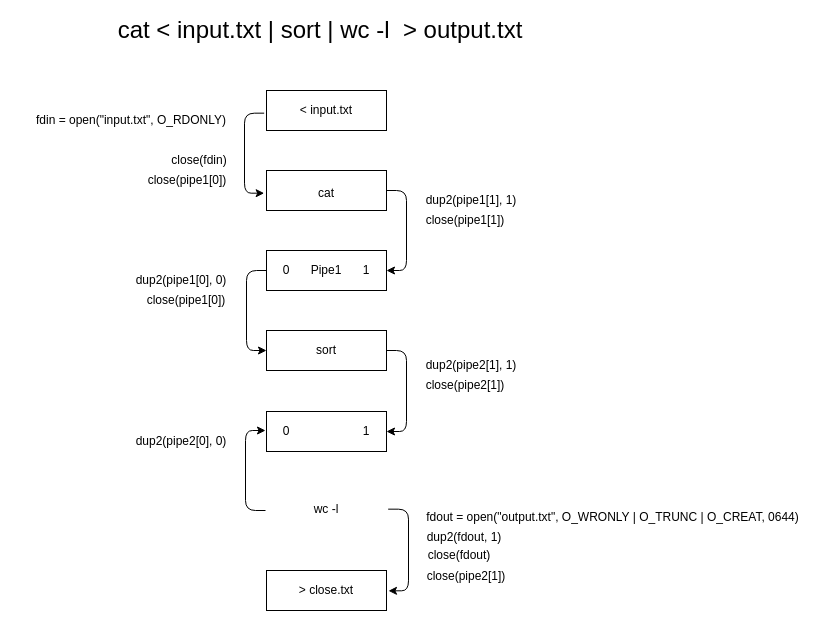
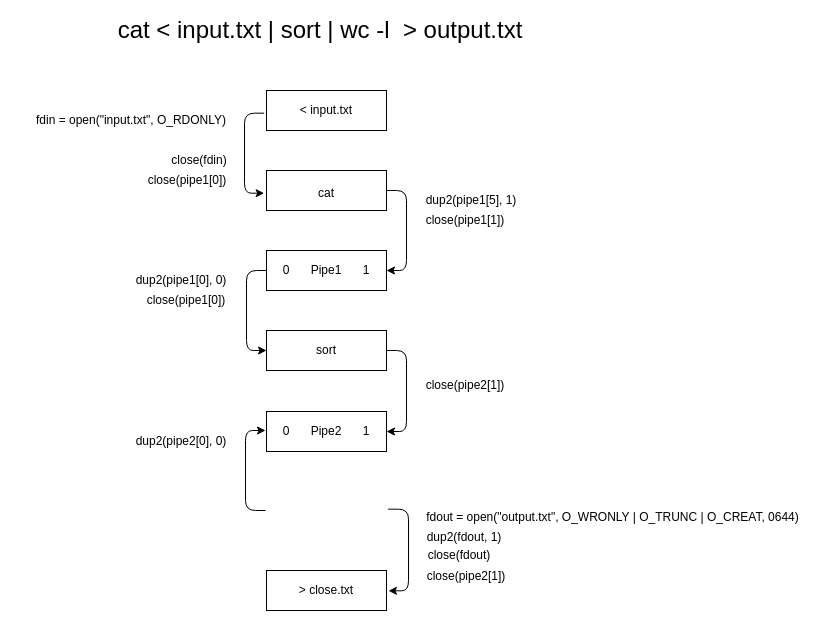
node "dup2(pipe1[1], 1)": label "dup2(pipe1[1], 1)" -> "dup2(pipe1[5], 1)"
node "dup2(pipe2[1], 1)": removed
node "Pipe2": added
node "wc -l": removed
